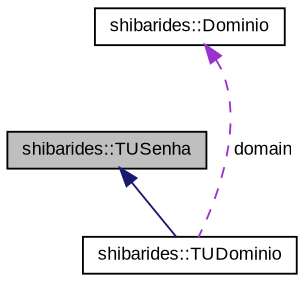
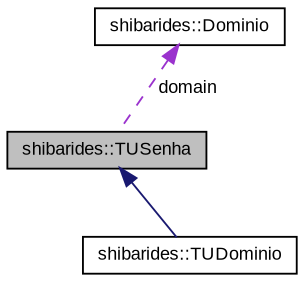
edge "shibarides::TUDominio" -> "shibarides::Dominio": now "shibarides::TUSenha" -> "shibarides::Dominio"
